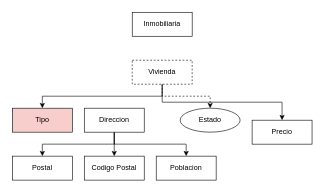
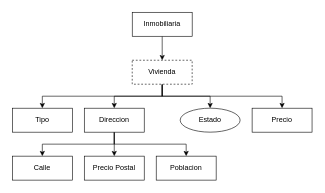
edge "Inmobiliaria" -> "Vivienda": added
edge "Vivienda" -> "Estado": style dashed -> solid
edge "Vivienda" -> "Direccion": added
node "Tipo": fillcolor #f8cecc -> #ffffff
node "Precio": moved (282, 132) -> (282, 120)
node "Postal": label "Postal" -> "Calle"
node "Codigo Postal": label "Codigo Postal" -> "Precio Postal"
